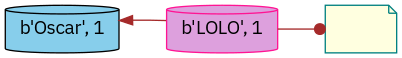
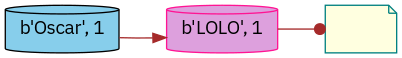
edge "b'LOLO', 1" -> "b'Oscar', 1": reversed
